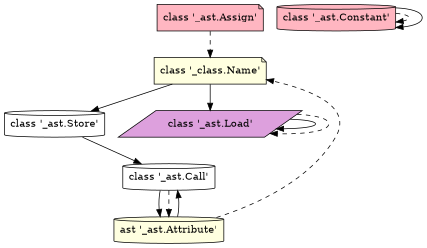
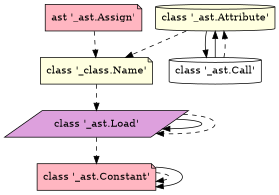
node "class '_ast.Assign'": label "class '_ast.Assign'" -> "ast '_ast.Assign'"
node "class '_ast.Constant'": shape cylinder -> note
edge "class '_class.Name'" -> "class '_ast.Load'": style solid -> dashed
node "class '_ast.Store'": removed
edge "class '_ast.Load'" -> "class '_ast.Constant'": added
node "ast '_ast.Attribute'": label "ast '_ast.Attribute'" -> "class '_ast.Attribute'"
